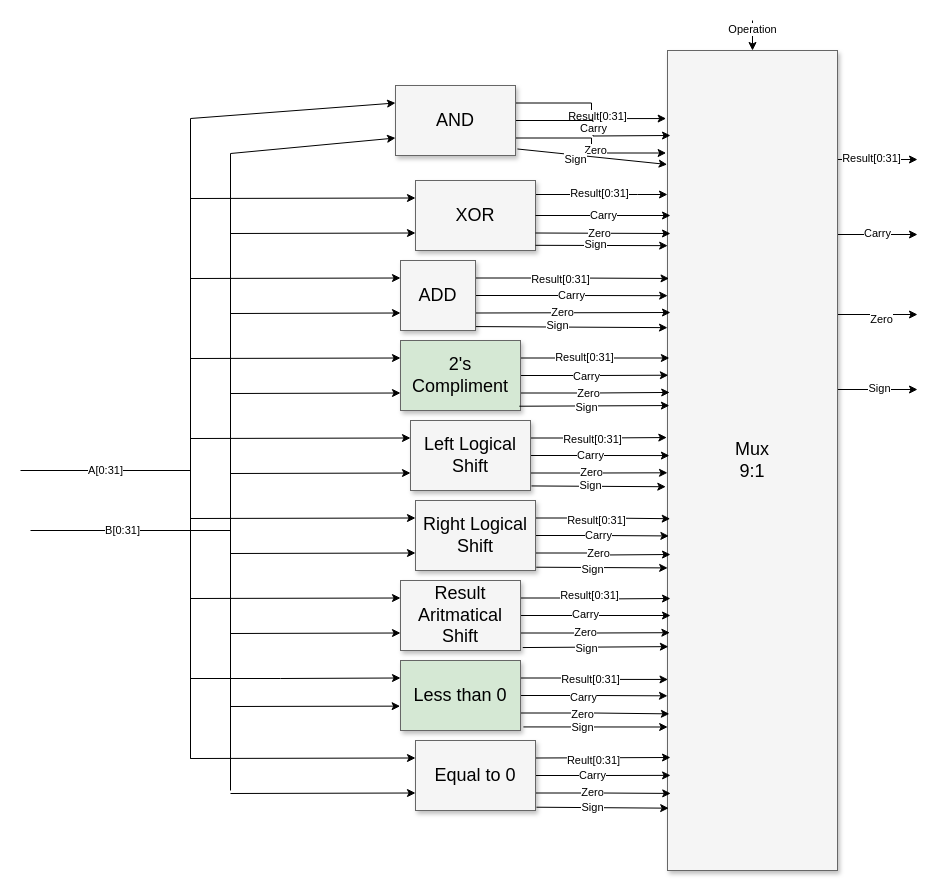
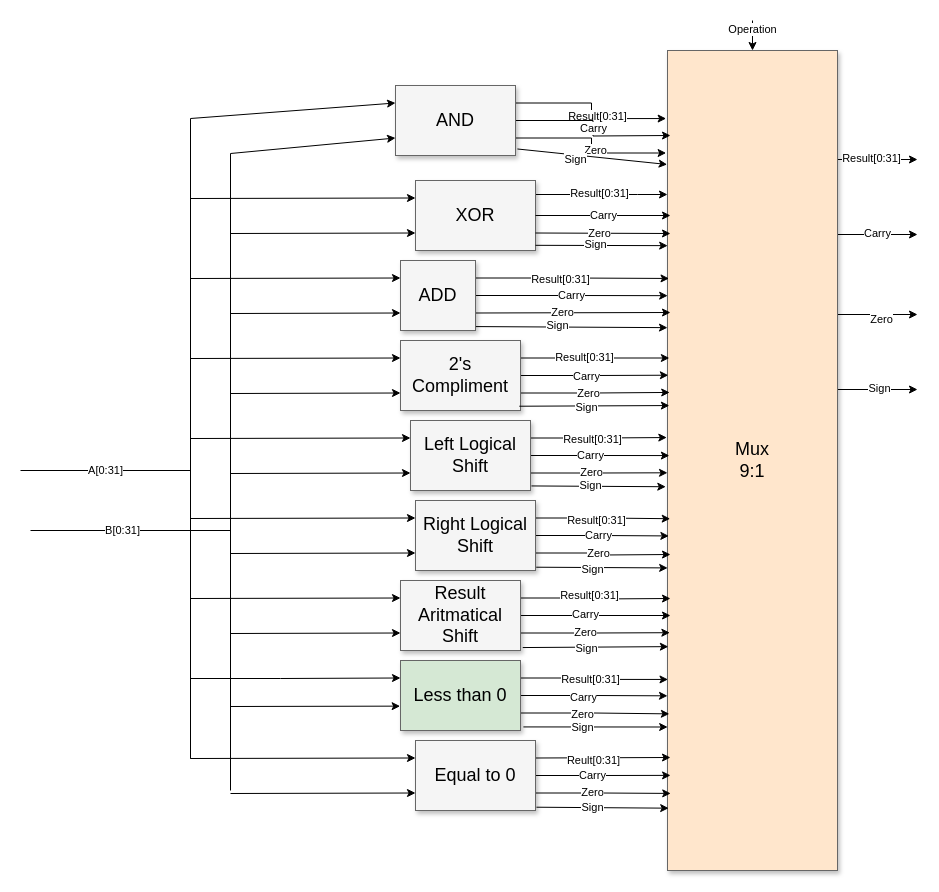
node "2's Compliment": fillcolor #d5e8d4 -> #f5f5f5
node "Mux 9:1": fillcolor #f5f5f5 -> #ffe6cc
